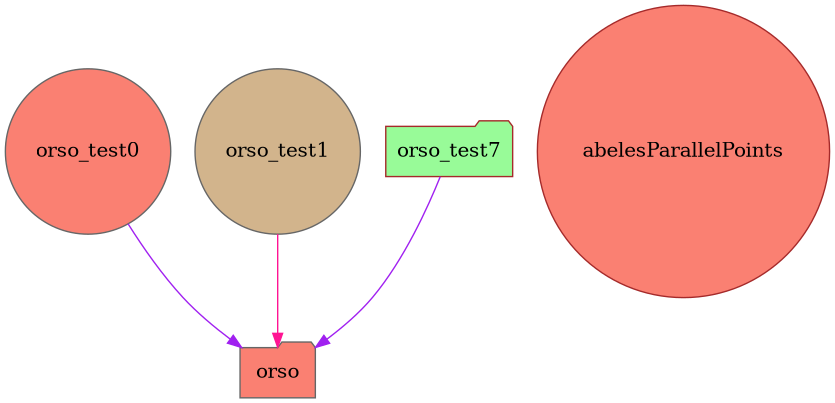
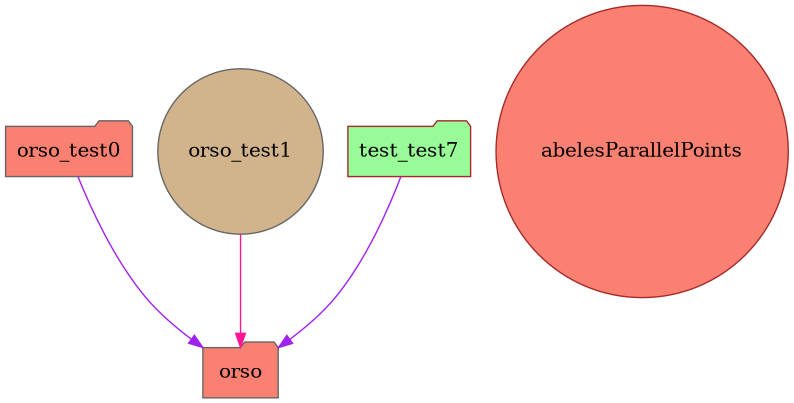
node "orso_test0": shape circle -> folder
node "orso_test7": label "orso_test7" -> "test_test7"
